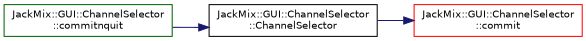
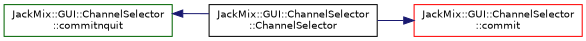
edge "JackMix::GUI::ChannelSelector ::commitnquit" -> "JackMix::GUI::ChannelSelector ::ChannelSelector": reversed
